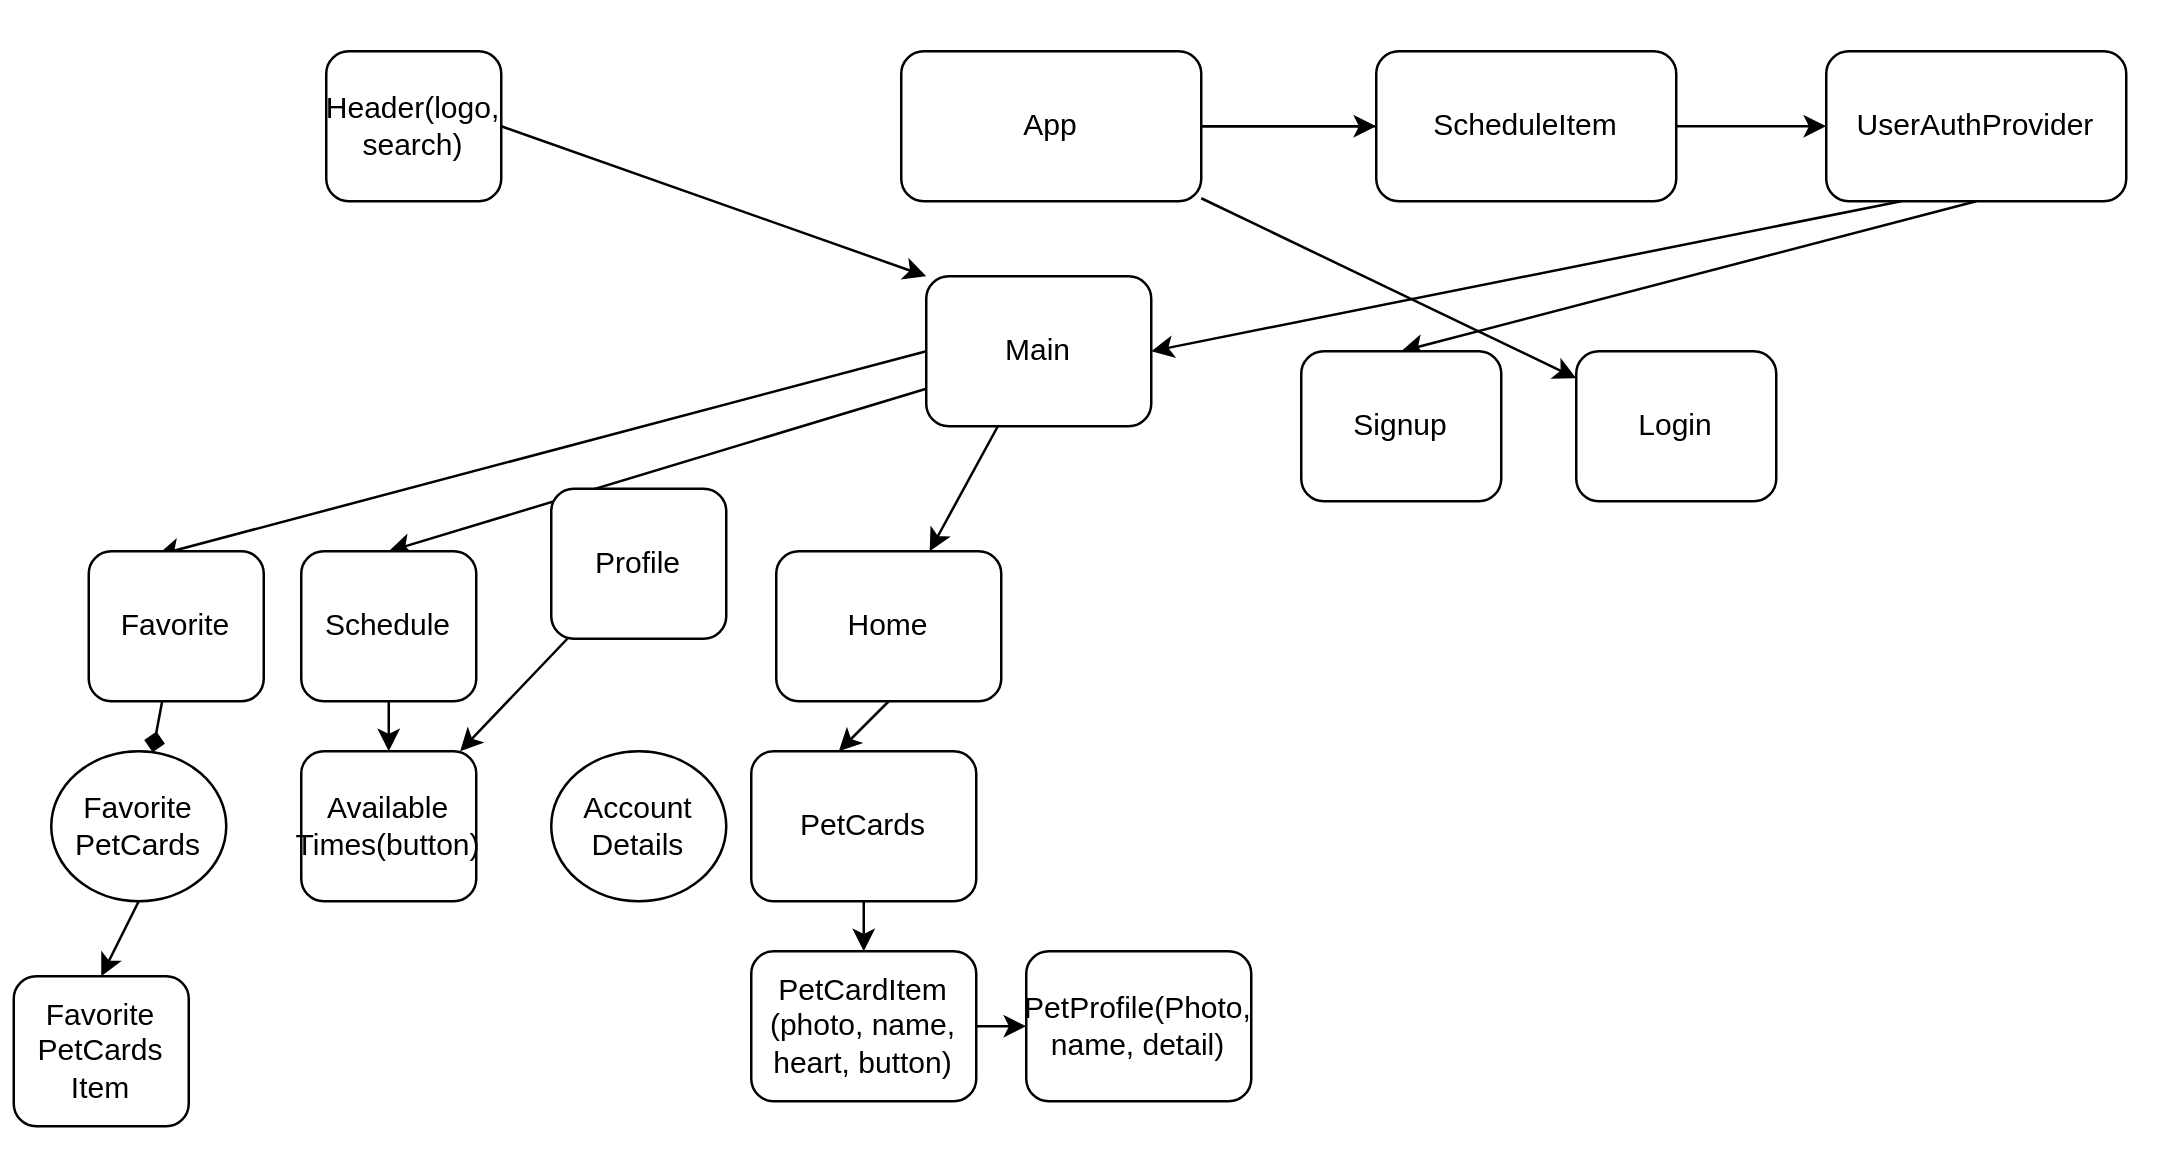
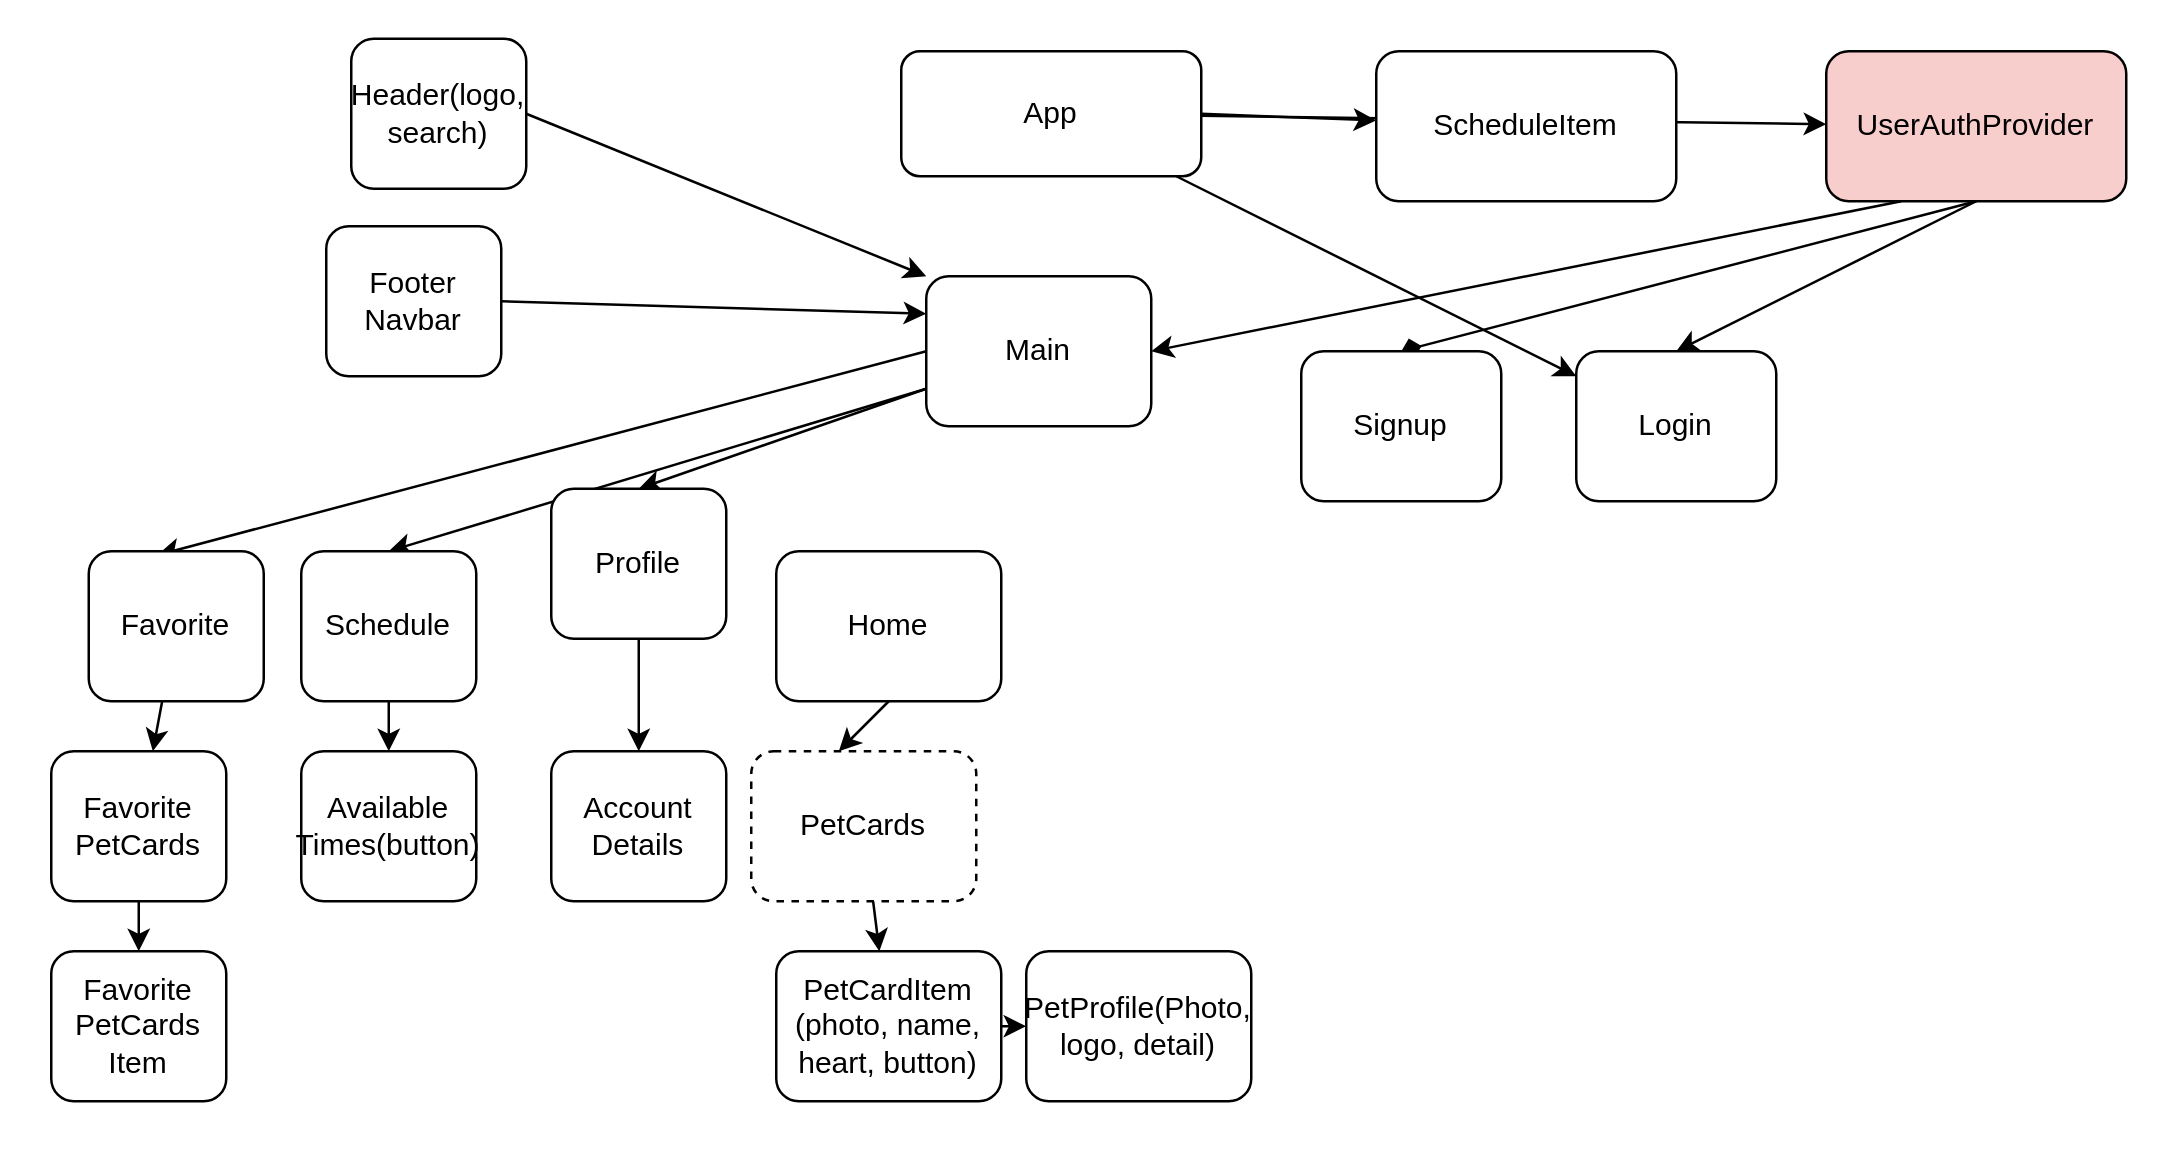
node "Header(logo, search)": moved (414, 126) -> (439, 114)
node "App": size 300x150 -> 300x125
node "UserAuthProvider": fillcolor #ffffff -> #f8cecc
edge "UserAuthProvider" -> "Login": added
node "Footer Navbar": added
edge "Footer Navbar" -> "Main": added
edge "UserAuthProvider" -> "Signup": arrowhead classic -> diamond
edge "Main" -> "Profile": added
edge "Main" -> "Home": removed
edge "Profile" -> "Available Times(button)": now "Profile" -> "Account Details"
edge "Favorite" -> "Favorite PetCards": arrowhead diamond -> classic
node "Favorite PetCards": shape ellipse -> rounded rectangle
node "Account Details": shape ellipse -> rounded rectangle
node "PetCards": style solid -> dashed
node "PetCardItem (photo, name, heart, button)": moved (864, 1026) -> (889, 1026)
node "PetProfile(Photo, name, detail)": label "PetProfile(Photo, name, detail)" -> "PetProfile(Photo, logo, detail)"
node "Favorite PetCards Item": moved (101, 1051) -> (139, 1026)
